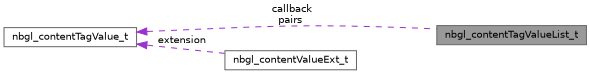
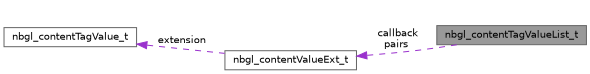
edge "nbgl_contentTagValueList_t" -> "nbgl_contentTagValue_t": now "nbgl_contentTagValueList_t" -> "nbgl_contentValueExt_t"
